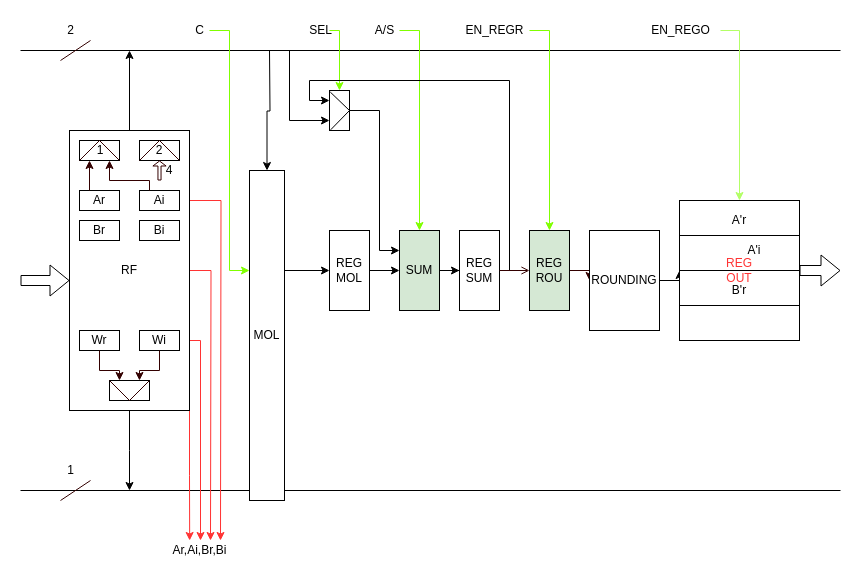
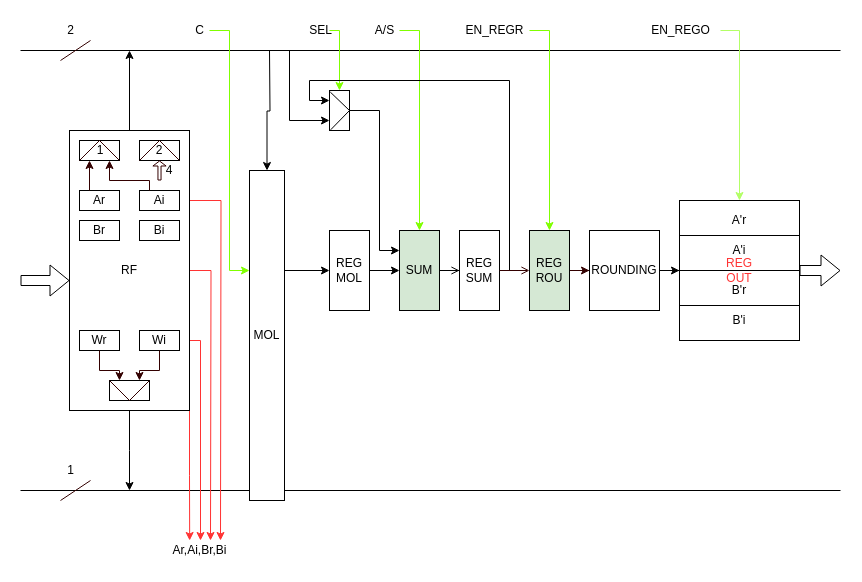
node "A'i": moved (755, 251) -> (740, 251)
edge "SUM" -> "REG SUM": arrowhead classic -> open
node "ROUNDING": size 70x100 -> 70x80
node "B'i": added
